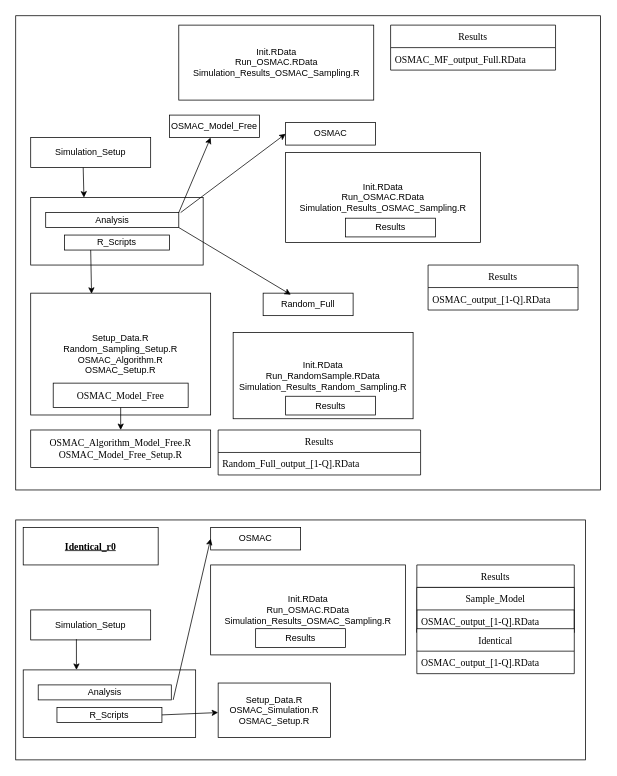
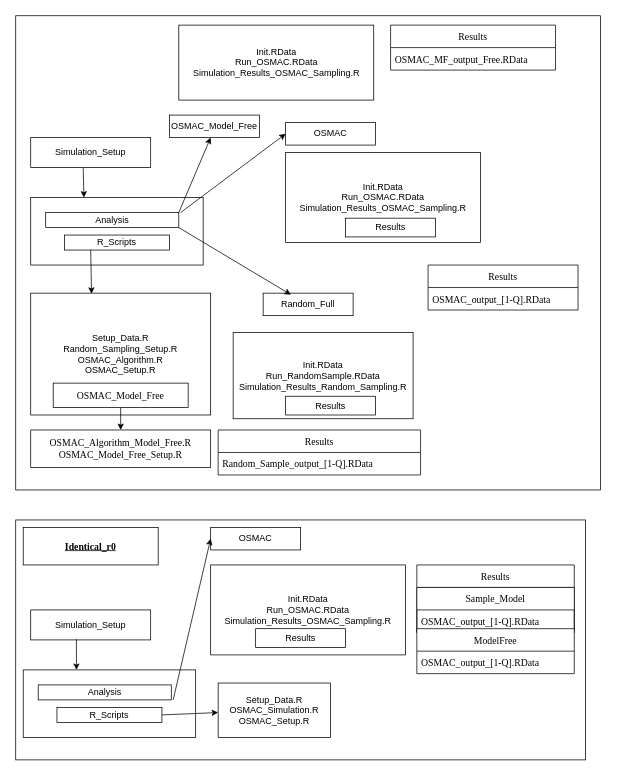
node "OSMAC_MF_output_Full.RData": label "OSMAC_MF_output_Full.RData" -> "OSMAC_MF_output_Free.RData"
node "Random_Full_output_[1-Q].RData": label "Random_Full_output_[1-Q].RData" -> "Random_Sample_output_[1-Q].RData"
node "Identical": label "Identical" -> "ModelFree"
